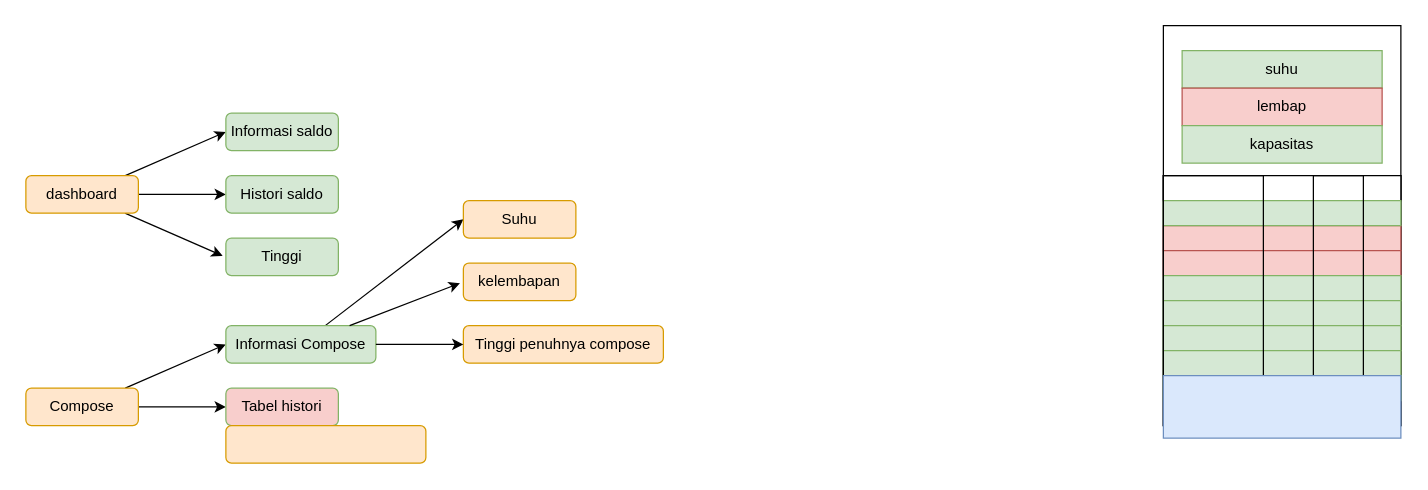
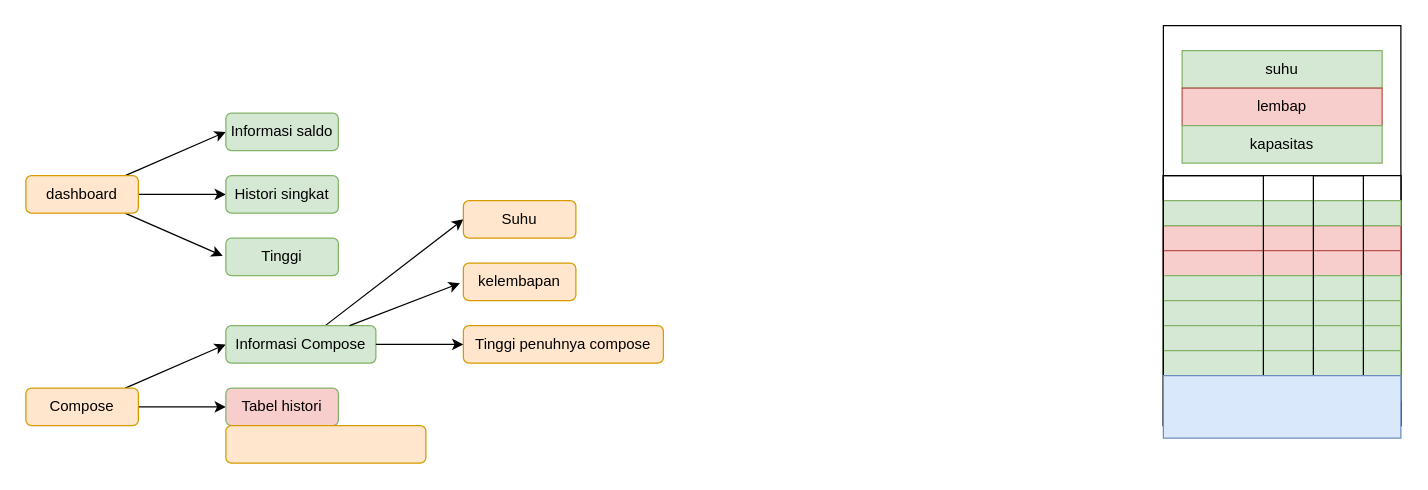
node "Histori saldo": label "Histori saldo" -> "Histori singkat"
